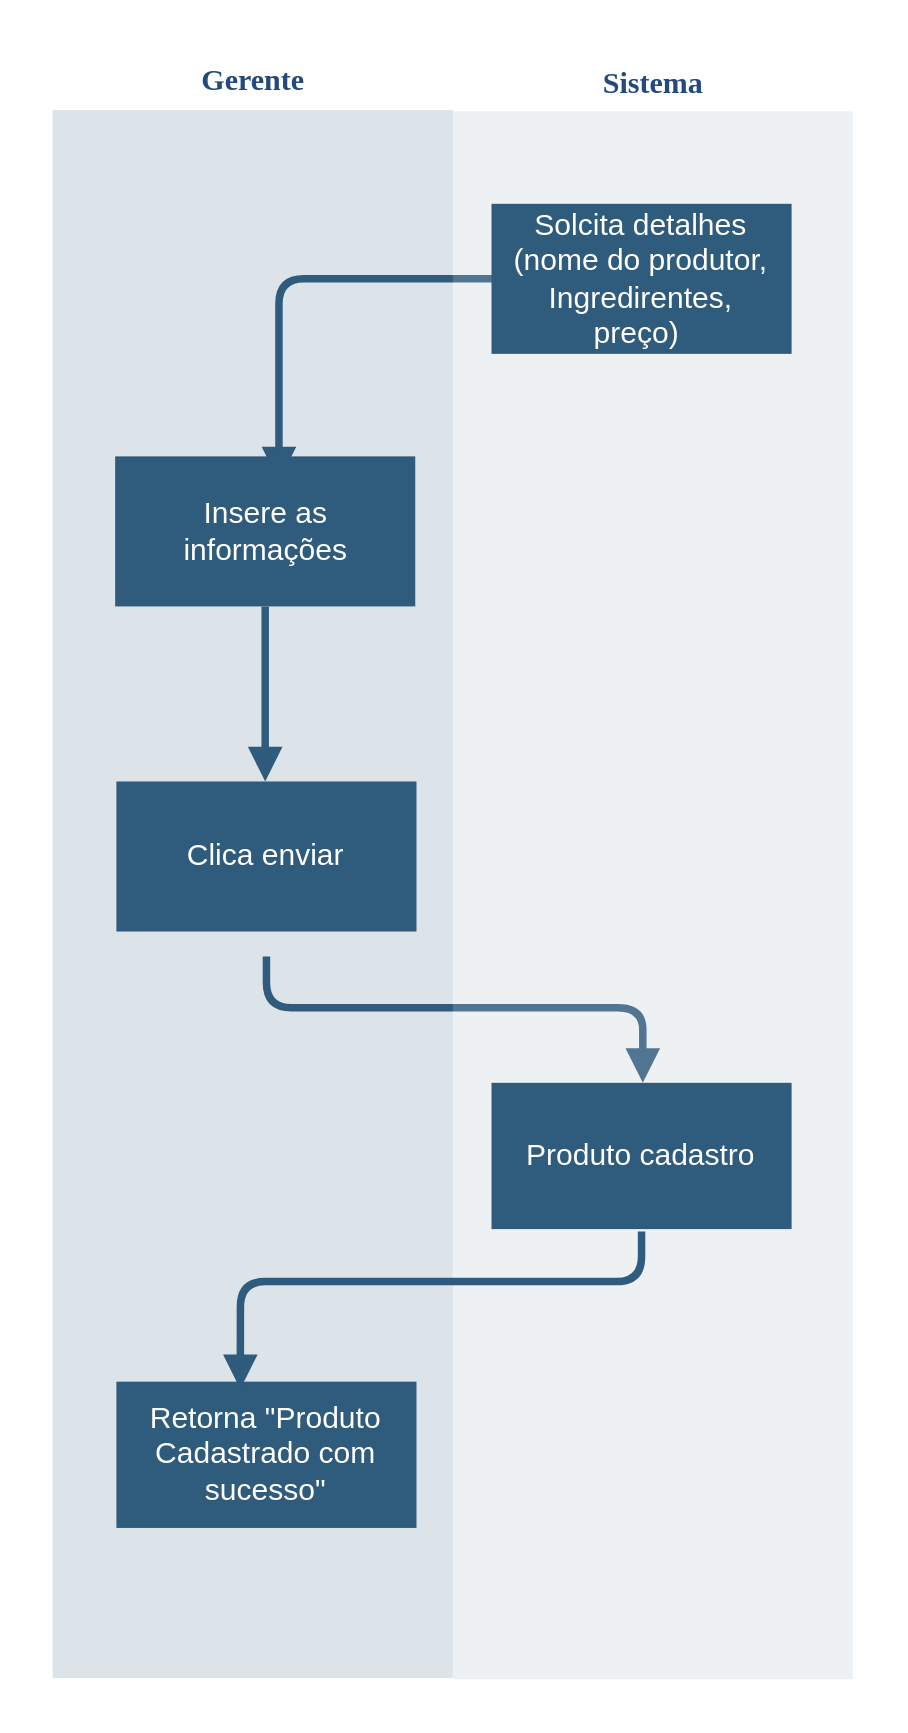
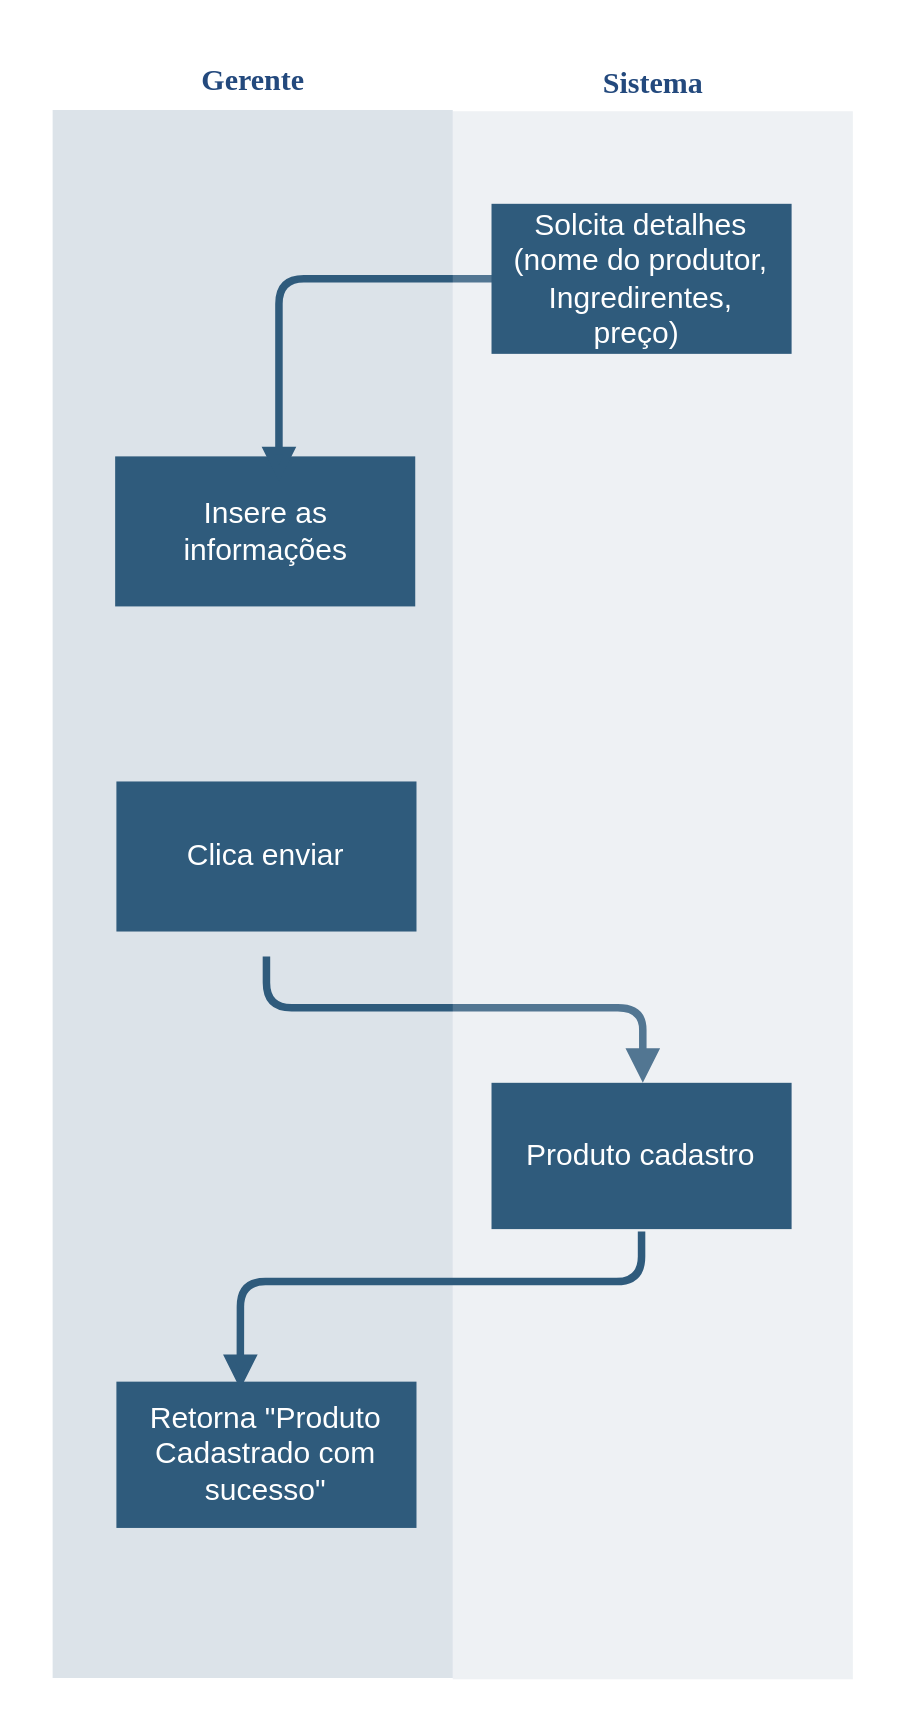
edge "Insere as informações" -> "Clica enviar": removed
